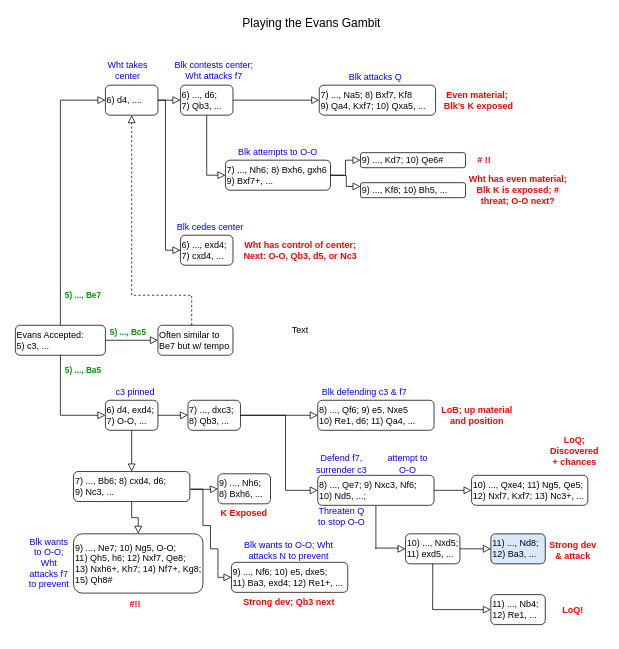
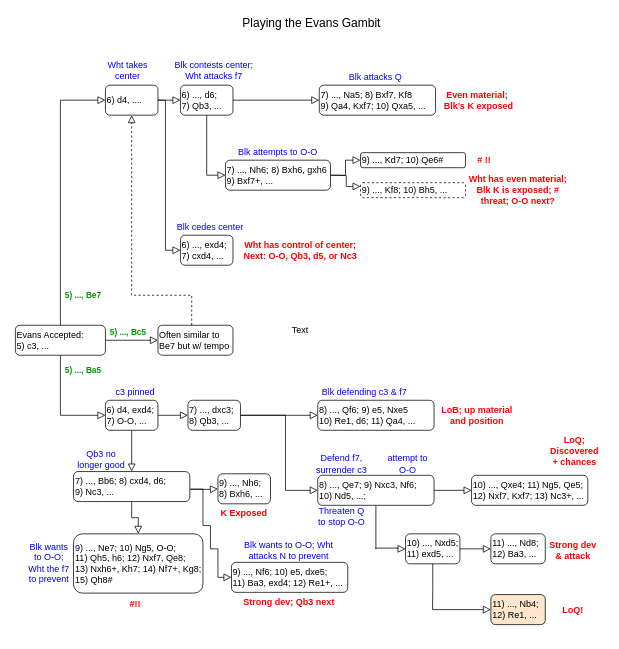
node "9) ..., Kf8; 10) Bh5, ...": style solid -> dashed
node "Qb3 no longer good": added
node "11) ..., Nd8; 12) Ba3, ...": fillcolor #dae8fc -> #ffffff
node "Blk wants to O-O; Wht attacks f7 to prevent": label "Blk wants to O-O; Wht attacks f7 to prevent" -> "Blk wants to O-O; Wht the f7 to prevent"
node "11) ..., Nb4; 12) Re1, ...": fillcolor #ffffff -> #ffe6cc
